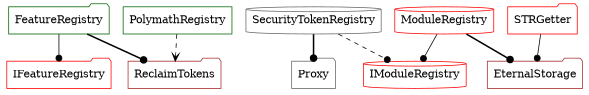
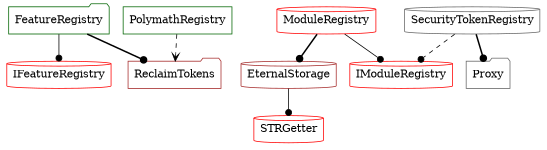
node "STRGetter": shape folder -> cylinder
edge "STRGetter" -> "EternalStorage": reversed
node "IFeatureRegistry": shape folder -> cylinder
node "EternalStorage": shape folder -> cylinder
